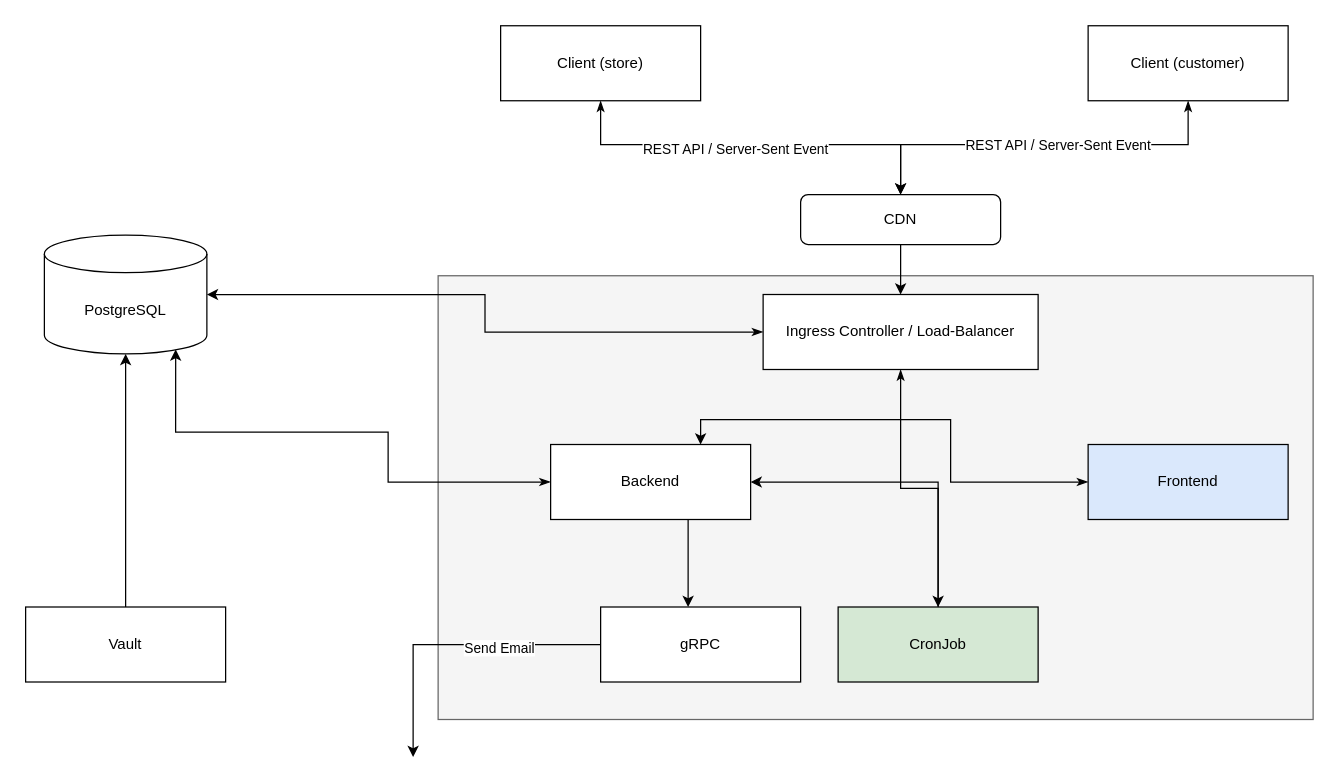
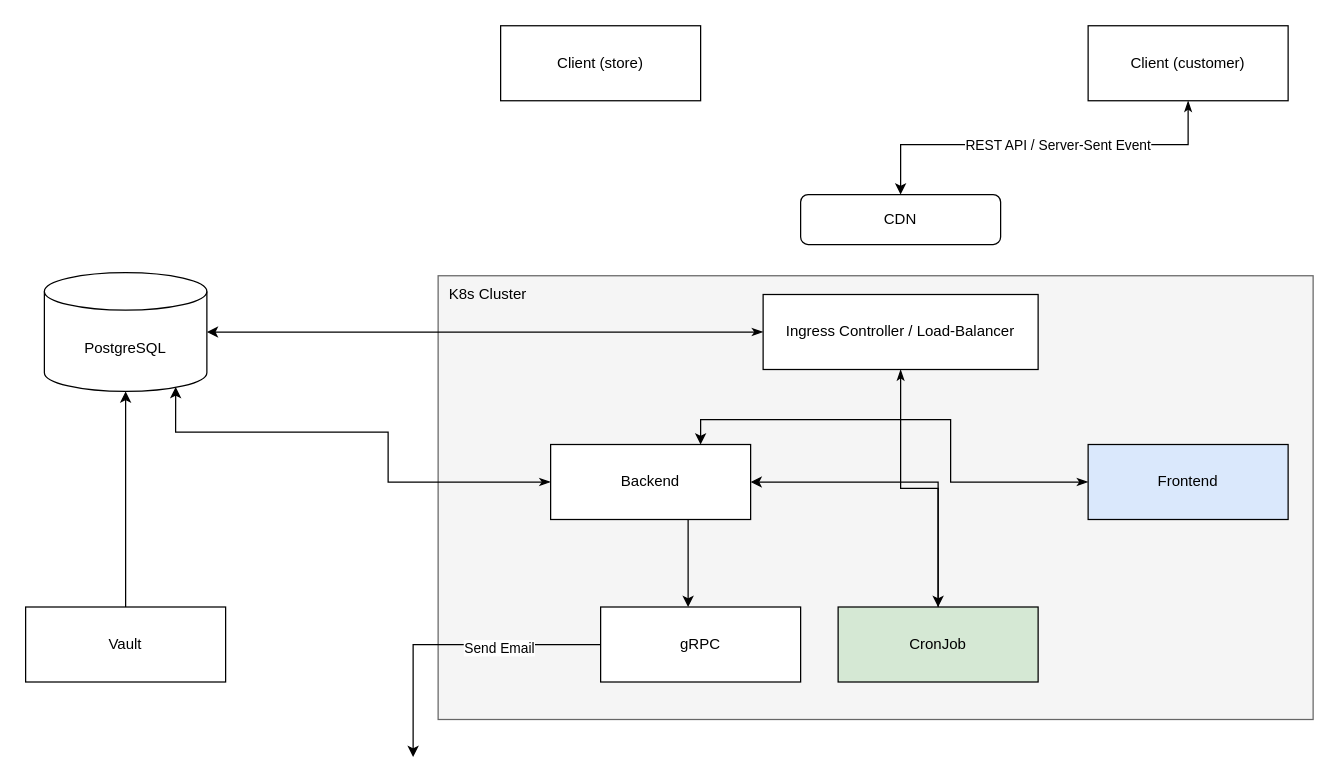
edge "Client (store)" -- "CDN": removed, label "REST API / Server-Sent Event"
edge "CDN" -> "Ingress Controller / Load-Balancer": removed
node "PostgreSQL": moved (126, 294) -> (126, 332)
node "K8s Cluster": added
